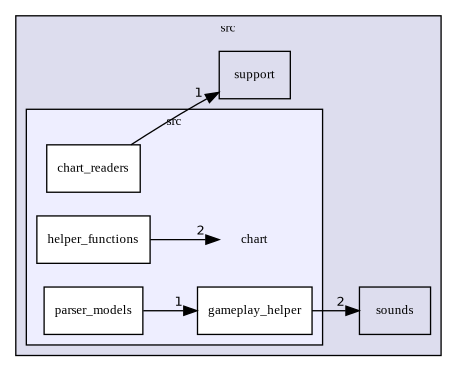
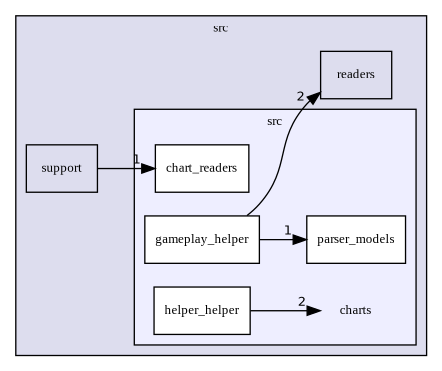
edge "chart_readers" -> "support": reversed
node "helper_functions": label "helper_functions" -> "helper_helper"
node "chart": label "chart" -> "charts"
edge "parser_models" -> "gameplay_helper": reversed
node "sounds": label "sounds" -> "readers"
